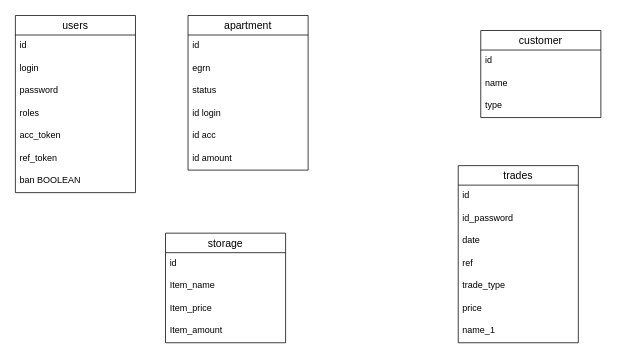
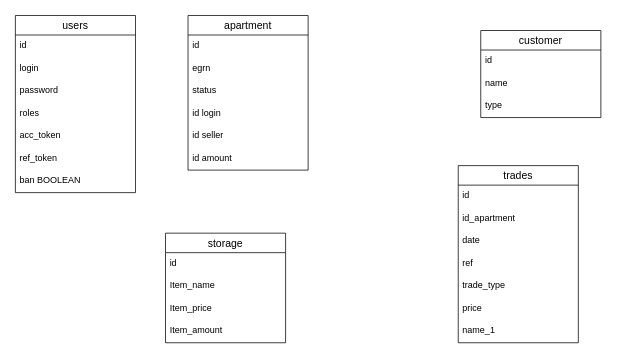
node "id acc": label "id acc" -> "id seller"
node "id_password": label "id_password" -> "id_apartment"
